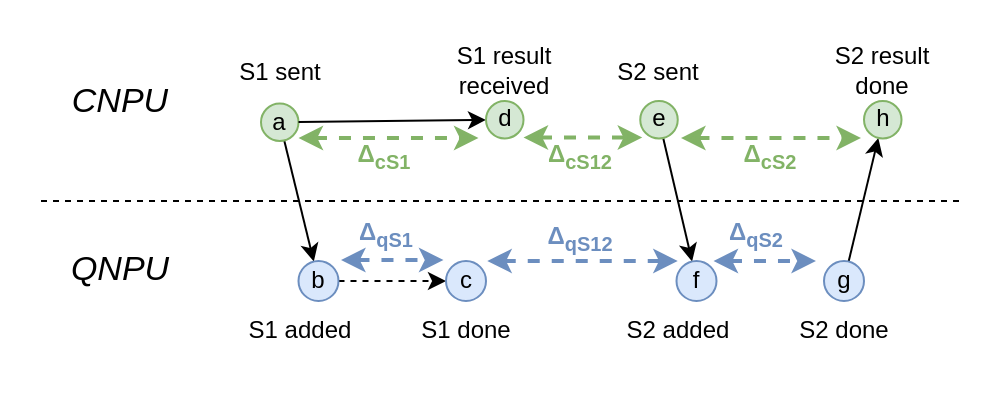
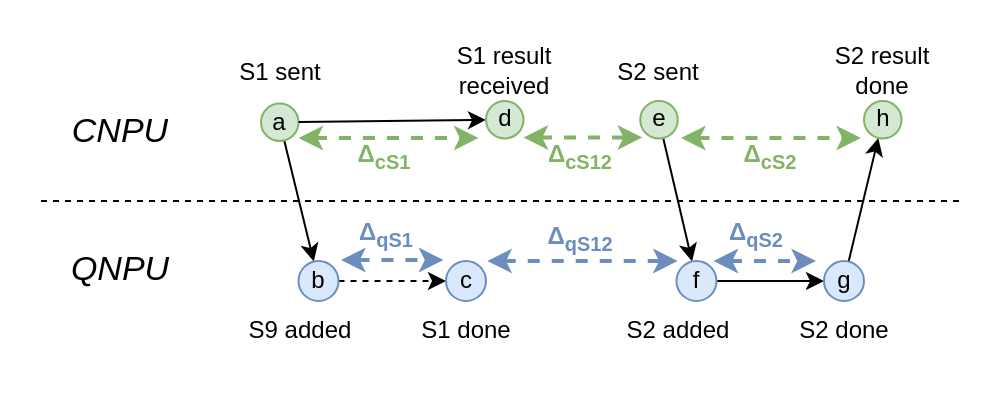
node "CNPU": moved (121, 104) -> (121, 134)
edge "f" -> "g": added
node "S1 added": label "S1 added" -> "S9 added"
